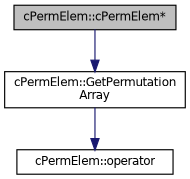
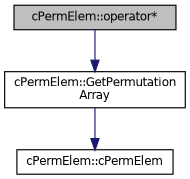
node "cPermElem::cPermElem*": label "cPermElem::cPermElem*" -> "cPermElem::operator*"
node "cPermElem::operator": label "cPermElem::operator" -> "cPermElem::cPermElem"
